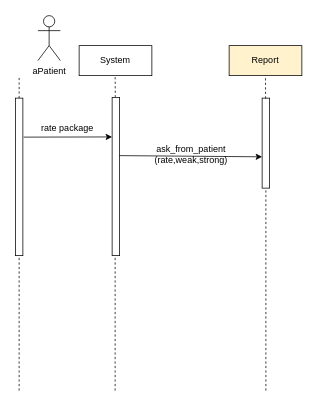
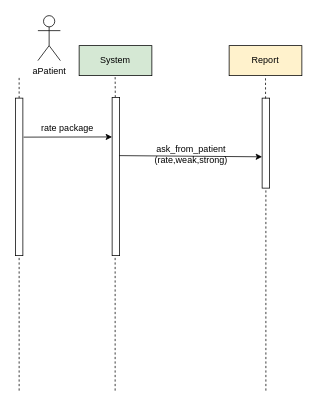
node "System": fillcolor #ffffff -> #d5e8d4
